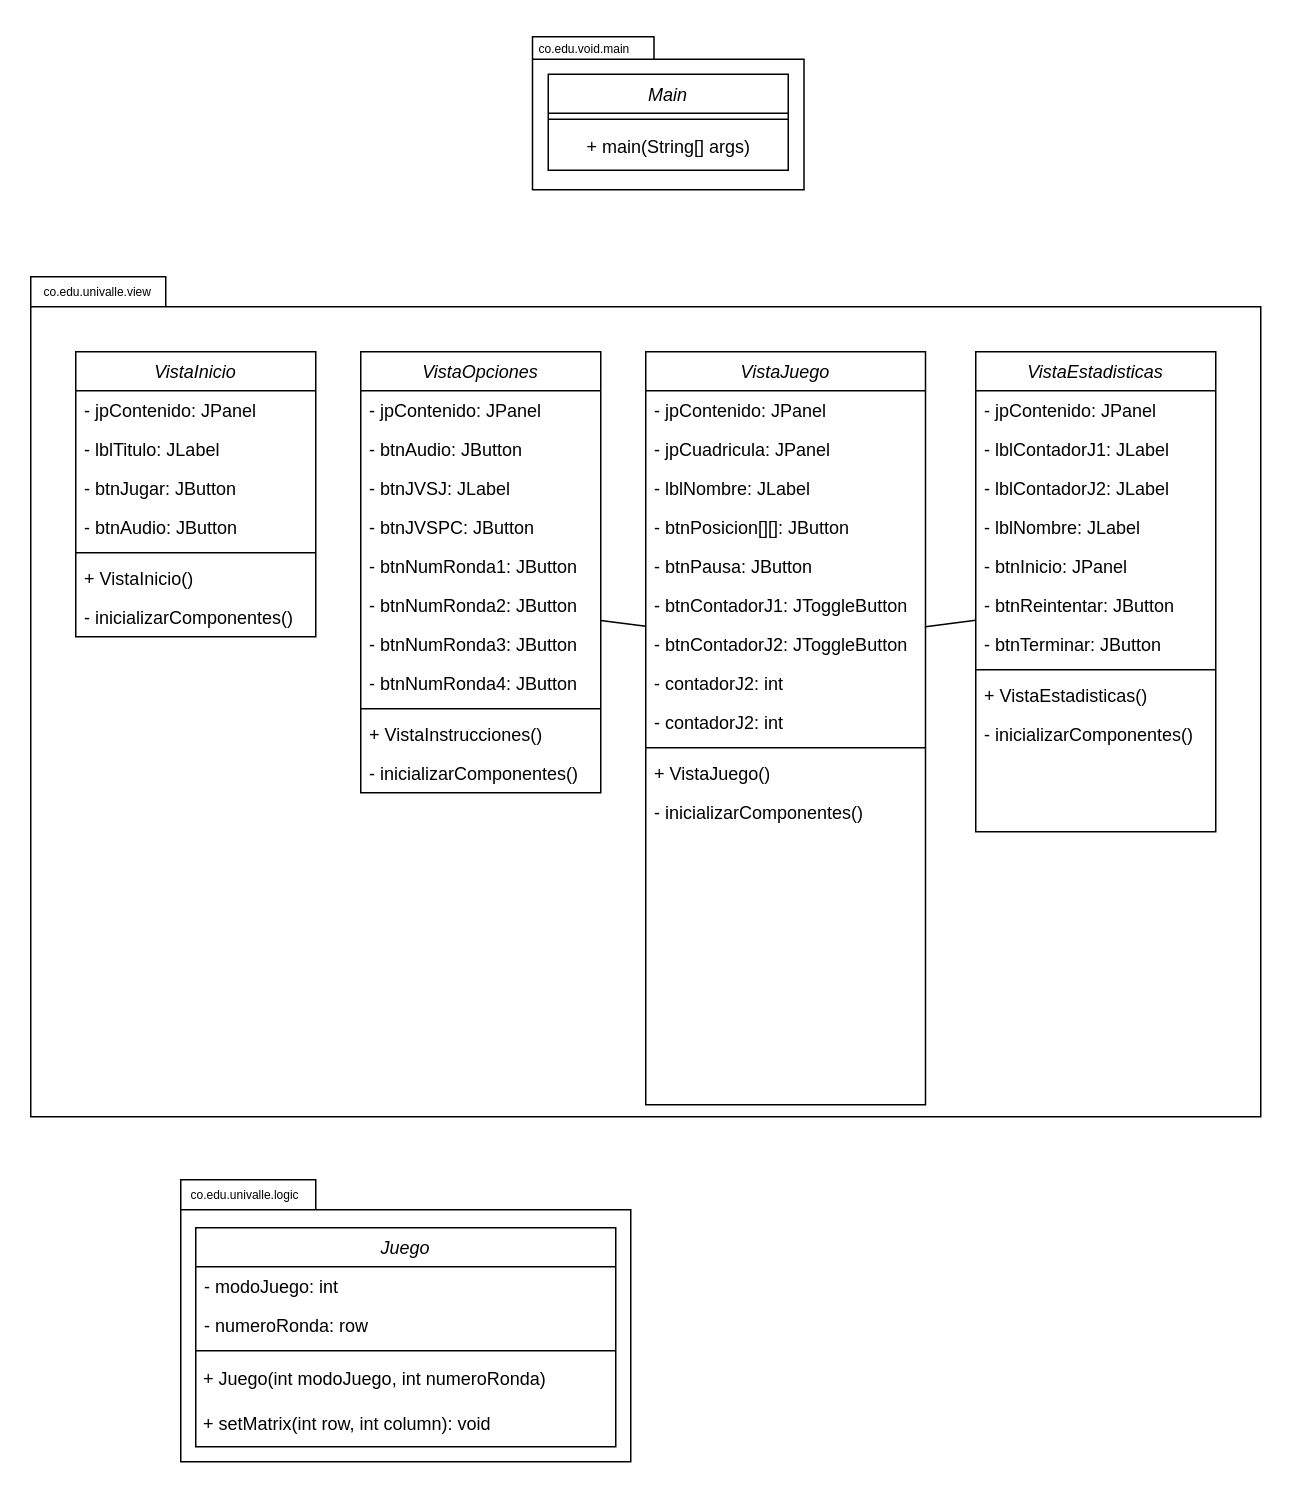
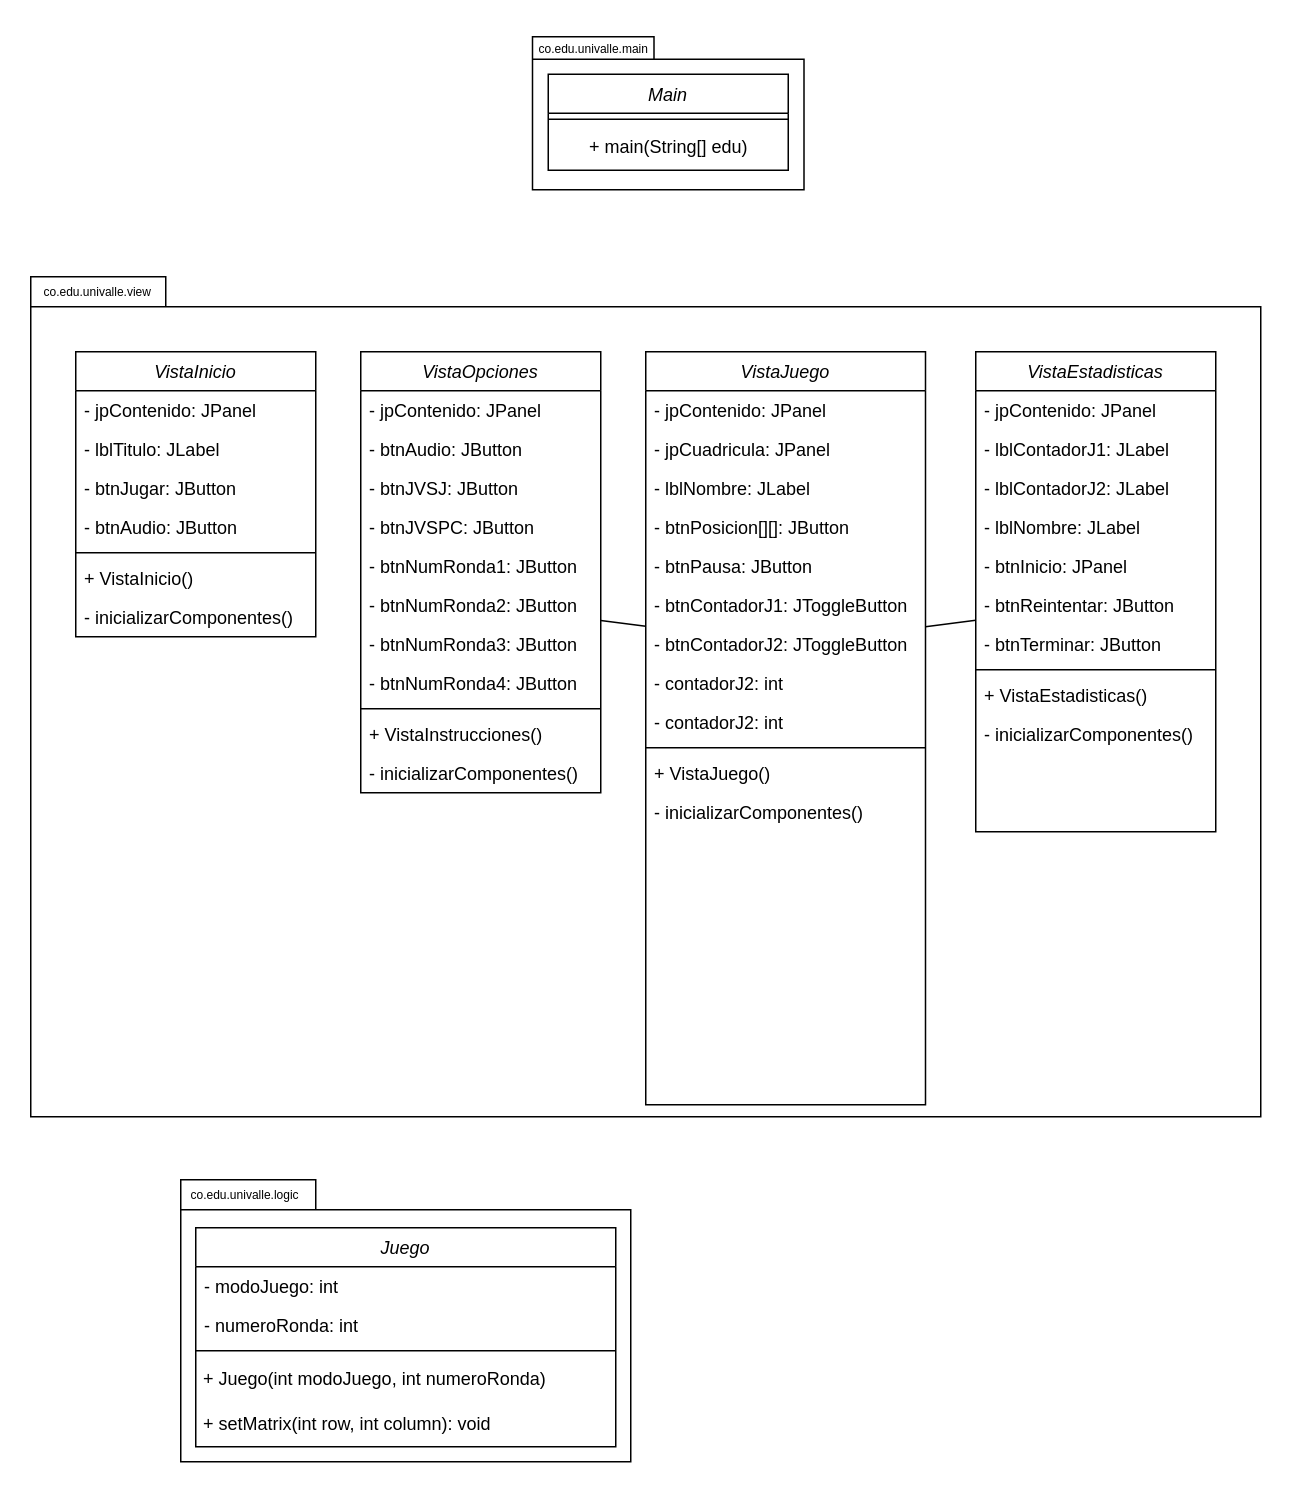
node "co.edu.void.main": label "co.edu.void.main" -> "co.edu.univalle.main"
node "+ main(String[] args)": label "+ main(String[] args)" -> "+ main(String[] edu)"
node "- btnJVSJ: JLabel": label "- btnJVSJ: JLabel" -> "- btnJVSJ: JButton"
node "- numeroRonda: row": label "- numeroRonda: row" -> "- numeroRonda: int"
